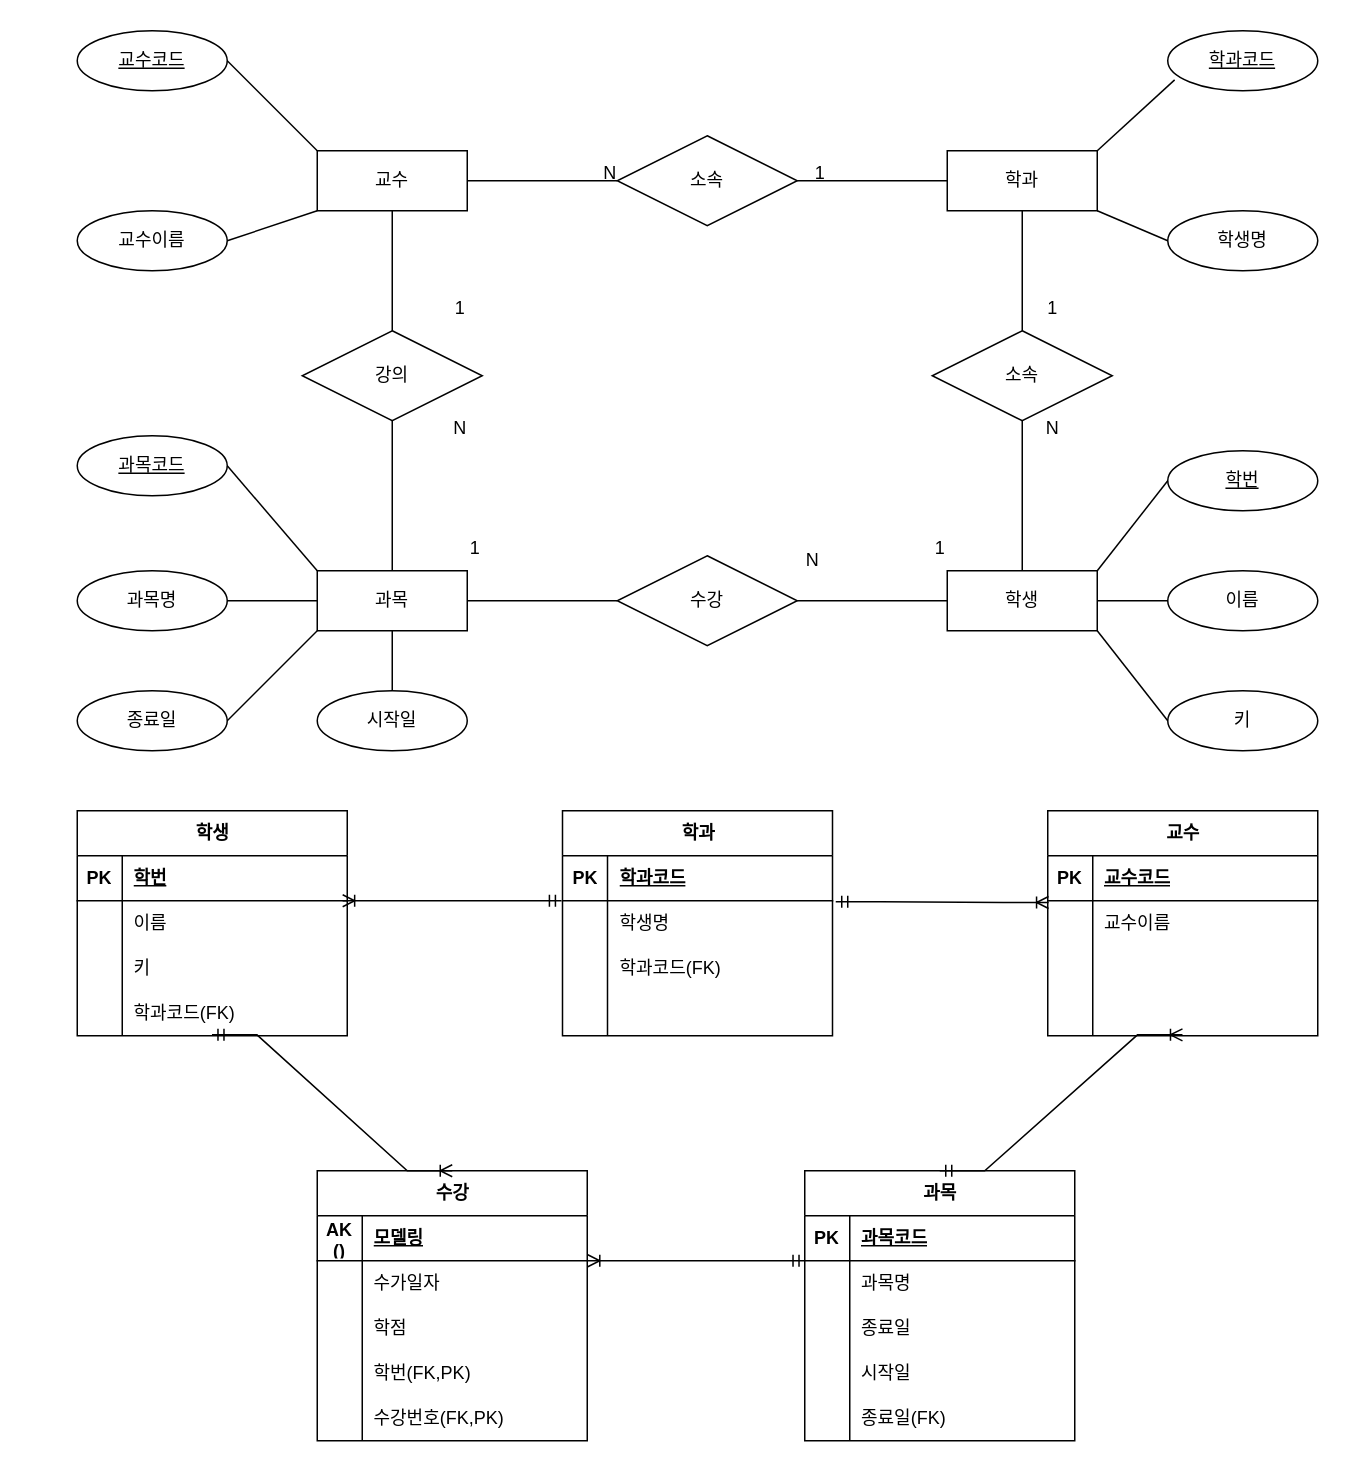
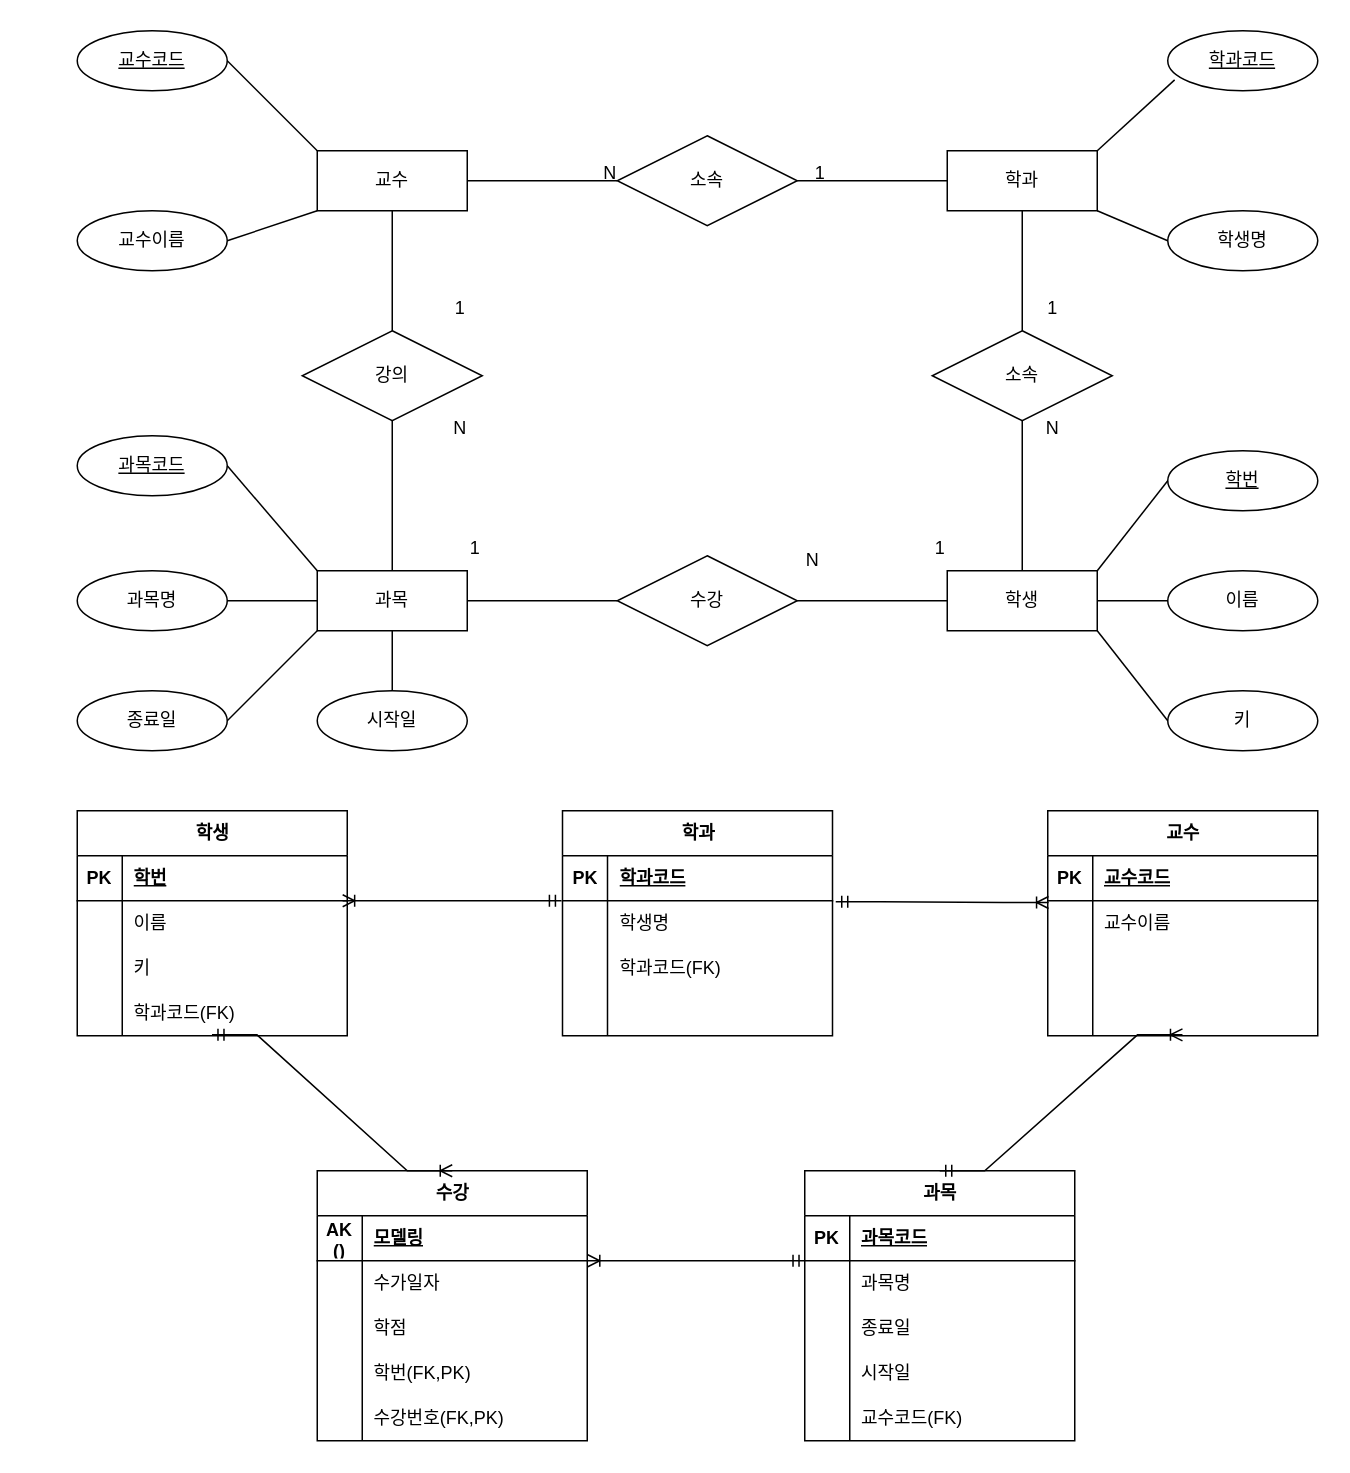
node "종료일(FK)": label "종료일(FK)" -> "교수코드(FK)"
